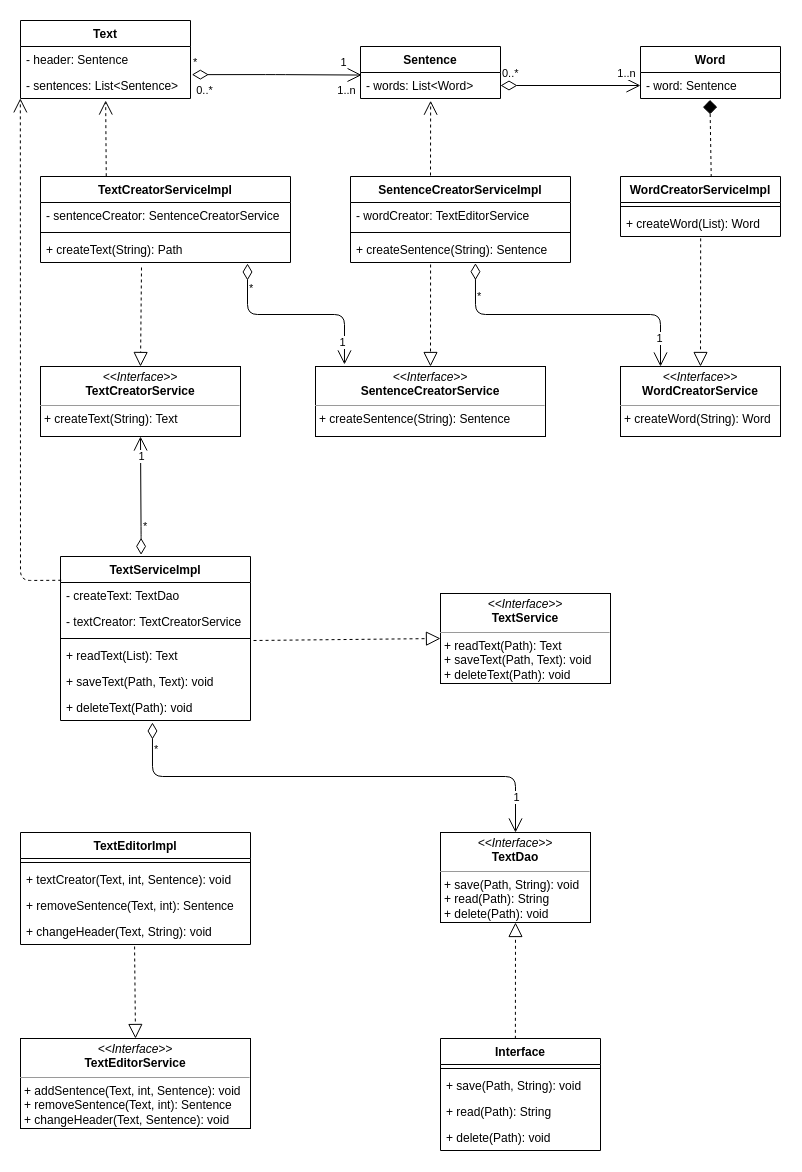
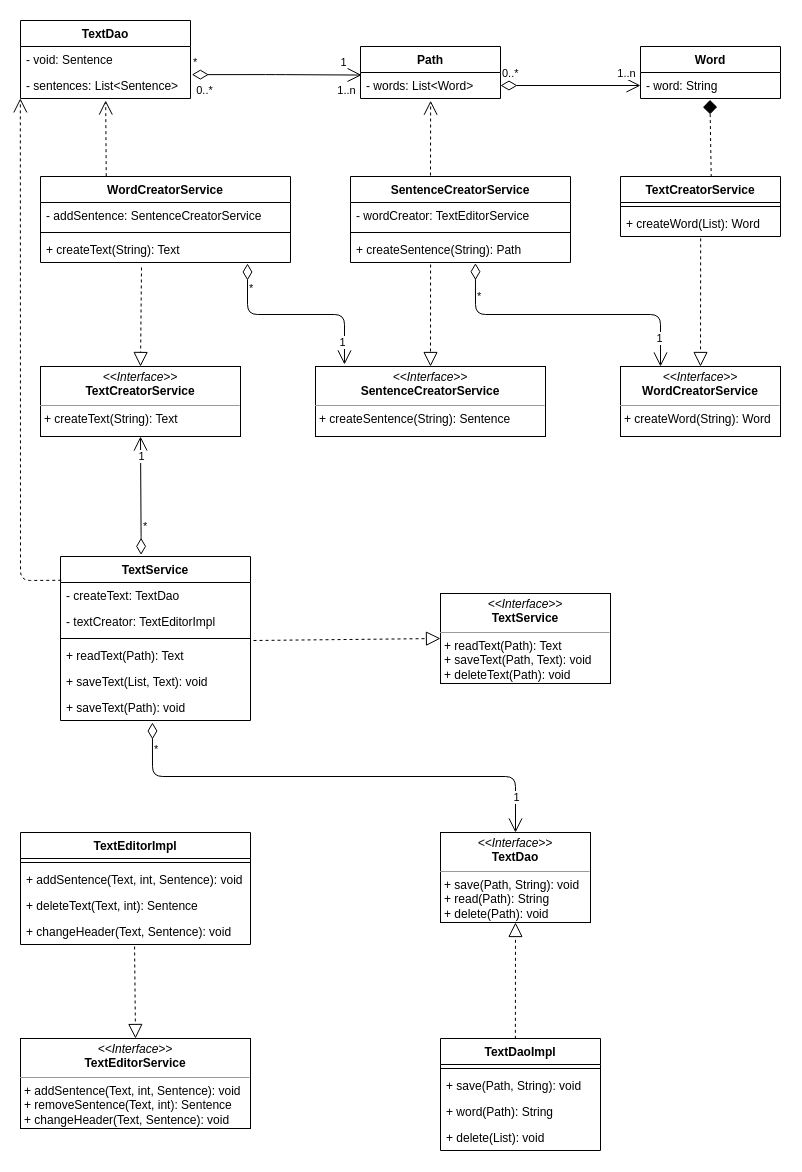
node "Text": label "Text" -> "TextDao"
node "- header: Sentence": label "- header: Sentence" -> "- void: Sentence"
node "Sentence": label "Sentence" -> "Path"
node "- word: Sentence": label "- word: Sentence" -> "- word: String"
node "TextCreatorServiceImpl": label "TextCreatorServiceImpl" -> "WordCreatorService"
node "SentenceCreatorServiceImpl": label "SentenceCreatorServiceImpl" -> "SentenceCreatorService"
node "WordCreatorServiceImpl": label "WordCreatorServiceImpl" -> "TextCreatorService"
node "- sentenceCreator: SentenceCreatorService": label "- sentenceCreator: SentenceCreatorService" -> "- addSentence: SentenceCreatorService"
node "+ createText(String): Path": label "+ createText(String): Path" -> "+ createText(String): Text"
node "+ createSentence(String): Sentence": label "+ createSentence(String): Sentence" -> "+ createSentence(String): Path"
node "TextServiceImpl": label "TextServiceImpl" -> "TextService"
node "- textCreator: TextCreatorService": label "- textCreator: TextCreatorService" -> "- textCreator: TextEditorImpl"
node "+ readText(List): Text": label "+ readText(List): Text" -> "+ readText(Path): Text"
node "+ saveText(Path, Text): void": label "+ saveText(Path, Text): void" -> "+ saveText(List, Text): void"
node "+ deleteText(Path): void": label "+ deleteText(Path): void" -> "+ saveText(Path): void"
node "+ textCreator(Text, int, Sentence): void": label "+ textCreator(Text, int, Sentence): void" -> "+ addSentence(Text, int, Sentence): void"
node "+ removeSentence(Text, int): Sentence": label "+ removeSentence(Text, int): Sentence" -> "+ deleteText(Text, int): Sentence"
node "+ changeHeader(Text, String): void": label "+ changeHeader(Text, String): void" -> "+ changeHeader(Text, Sentence): void"
node "Interface": label "Interface" -> "TextDaoImpl"
node "+ read(Path): String": label "+ read(Path): String" -> "+ word(Path): String"
node "+ delete(Path): void": label "+ delete(Path): void" -> "+ delete(List): void"
